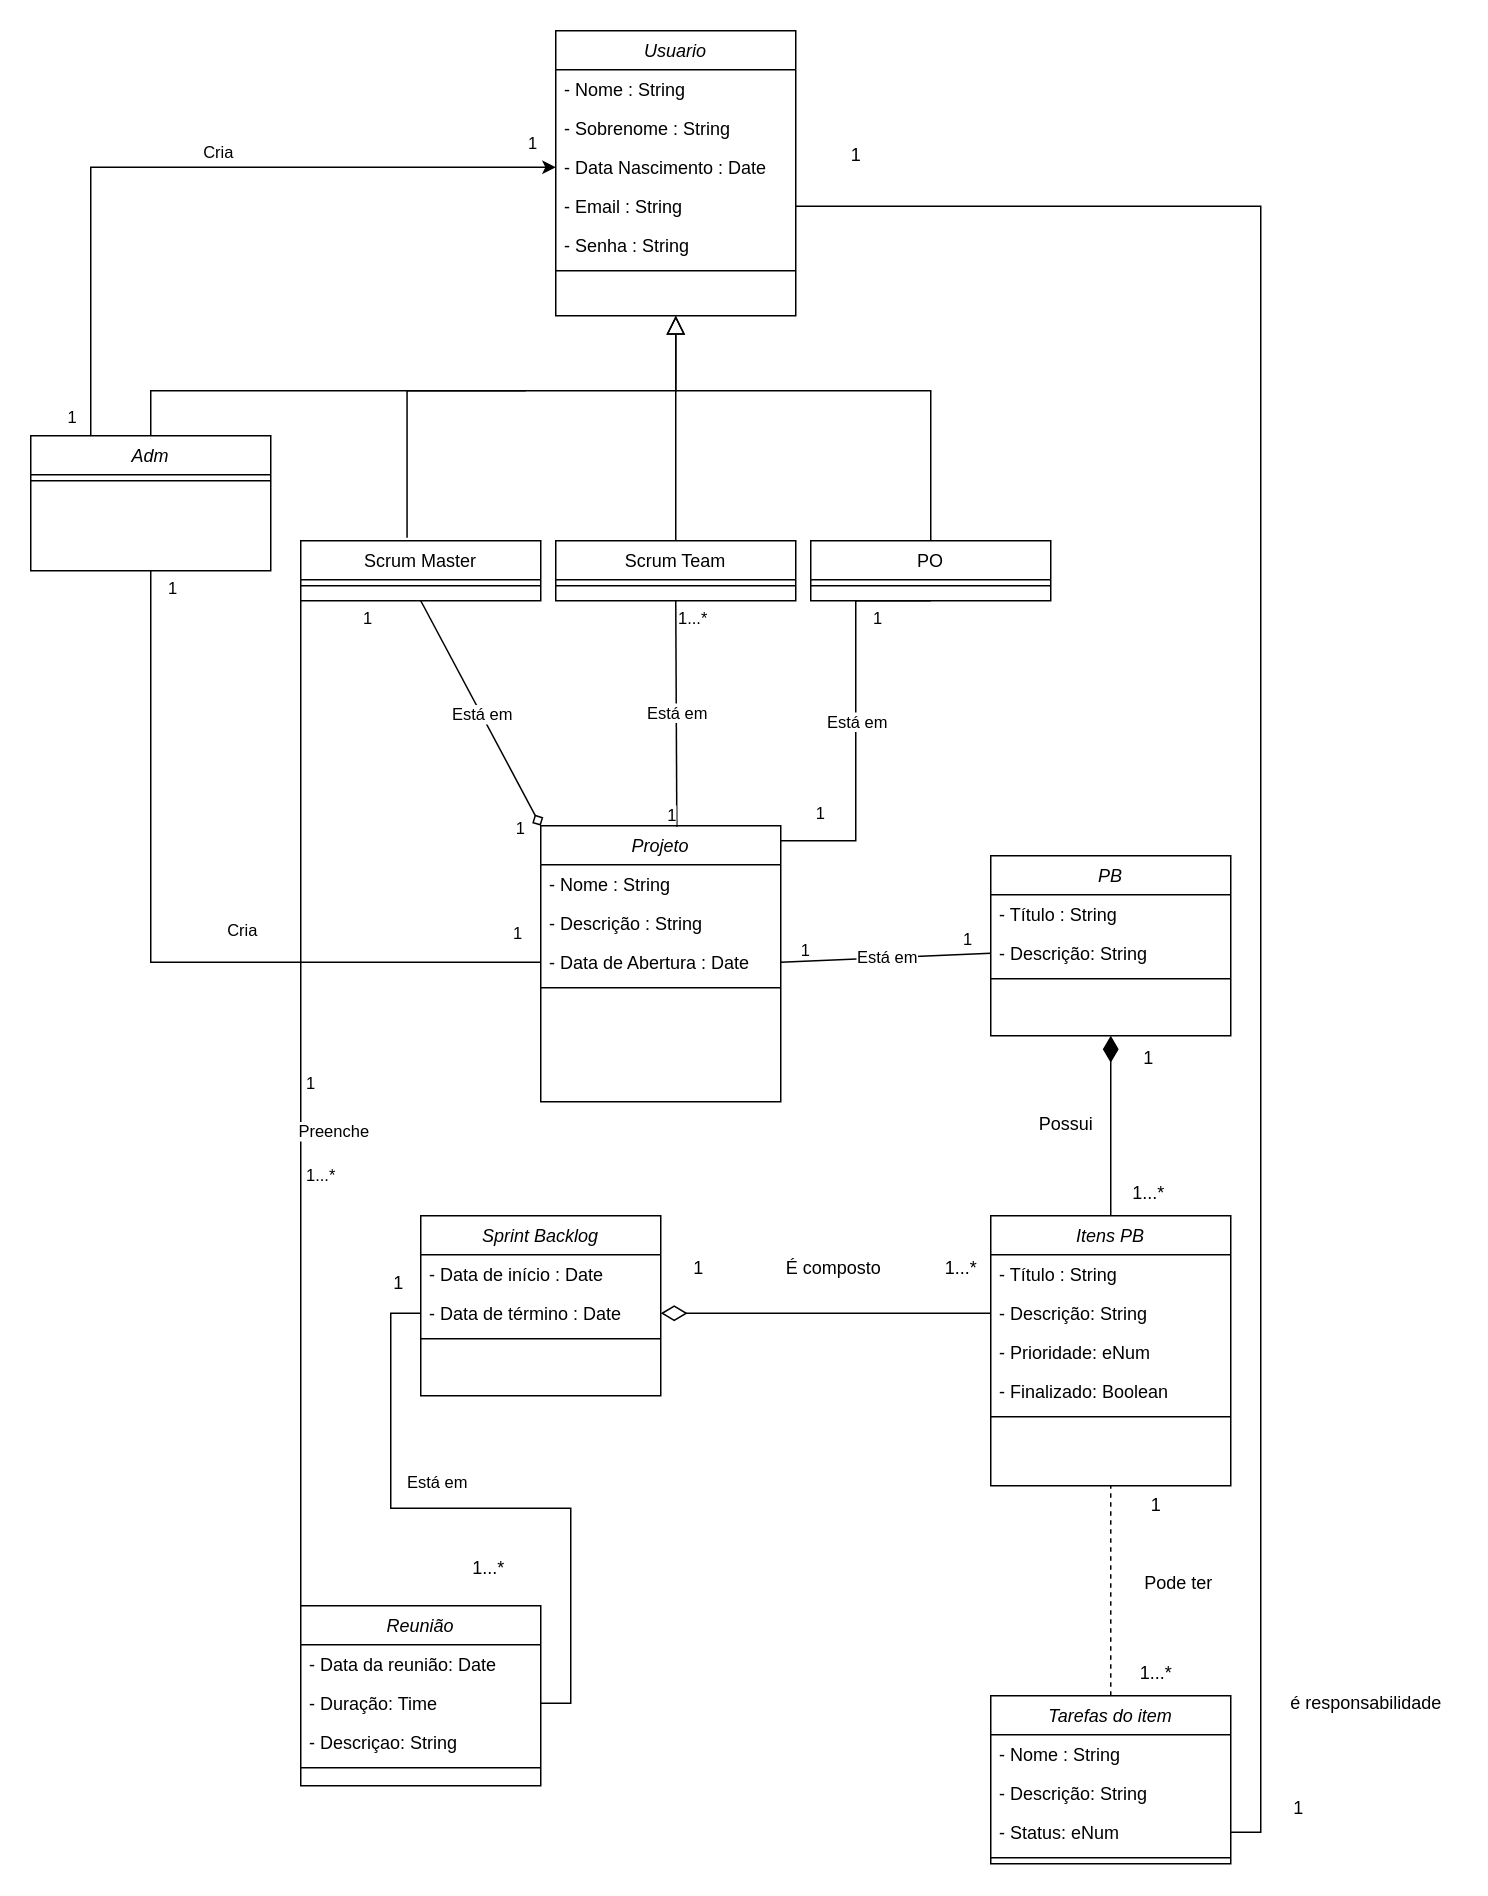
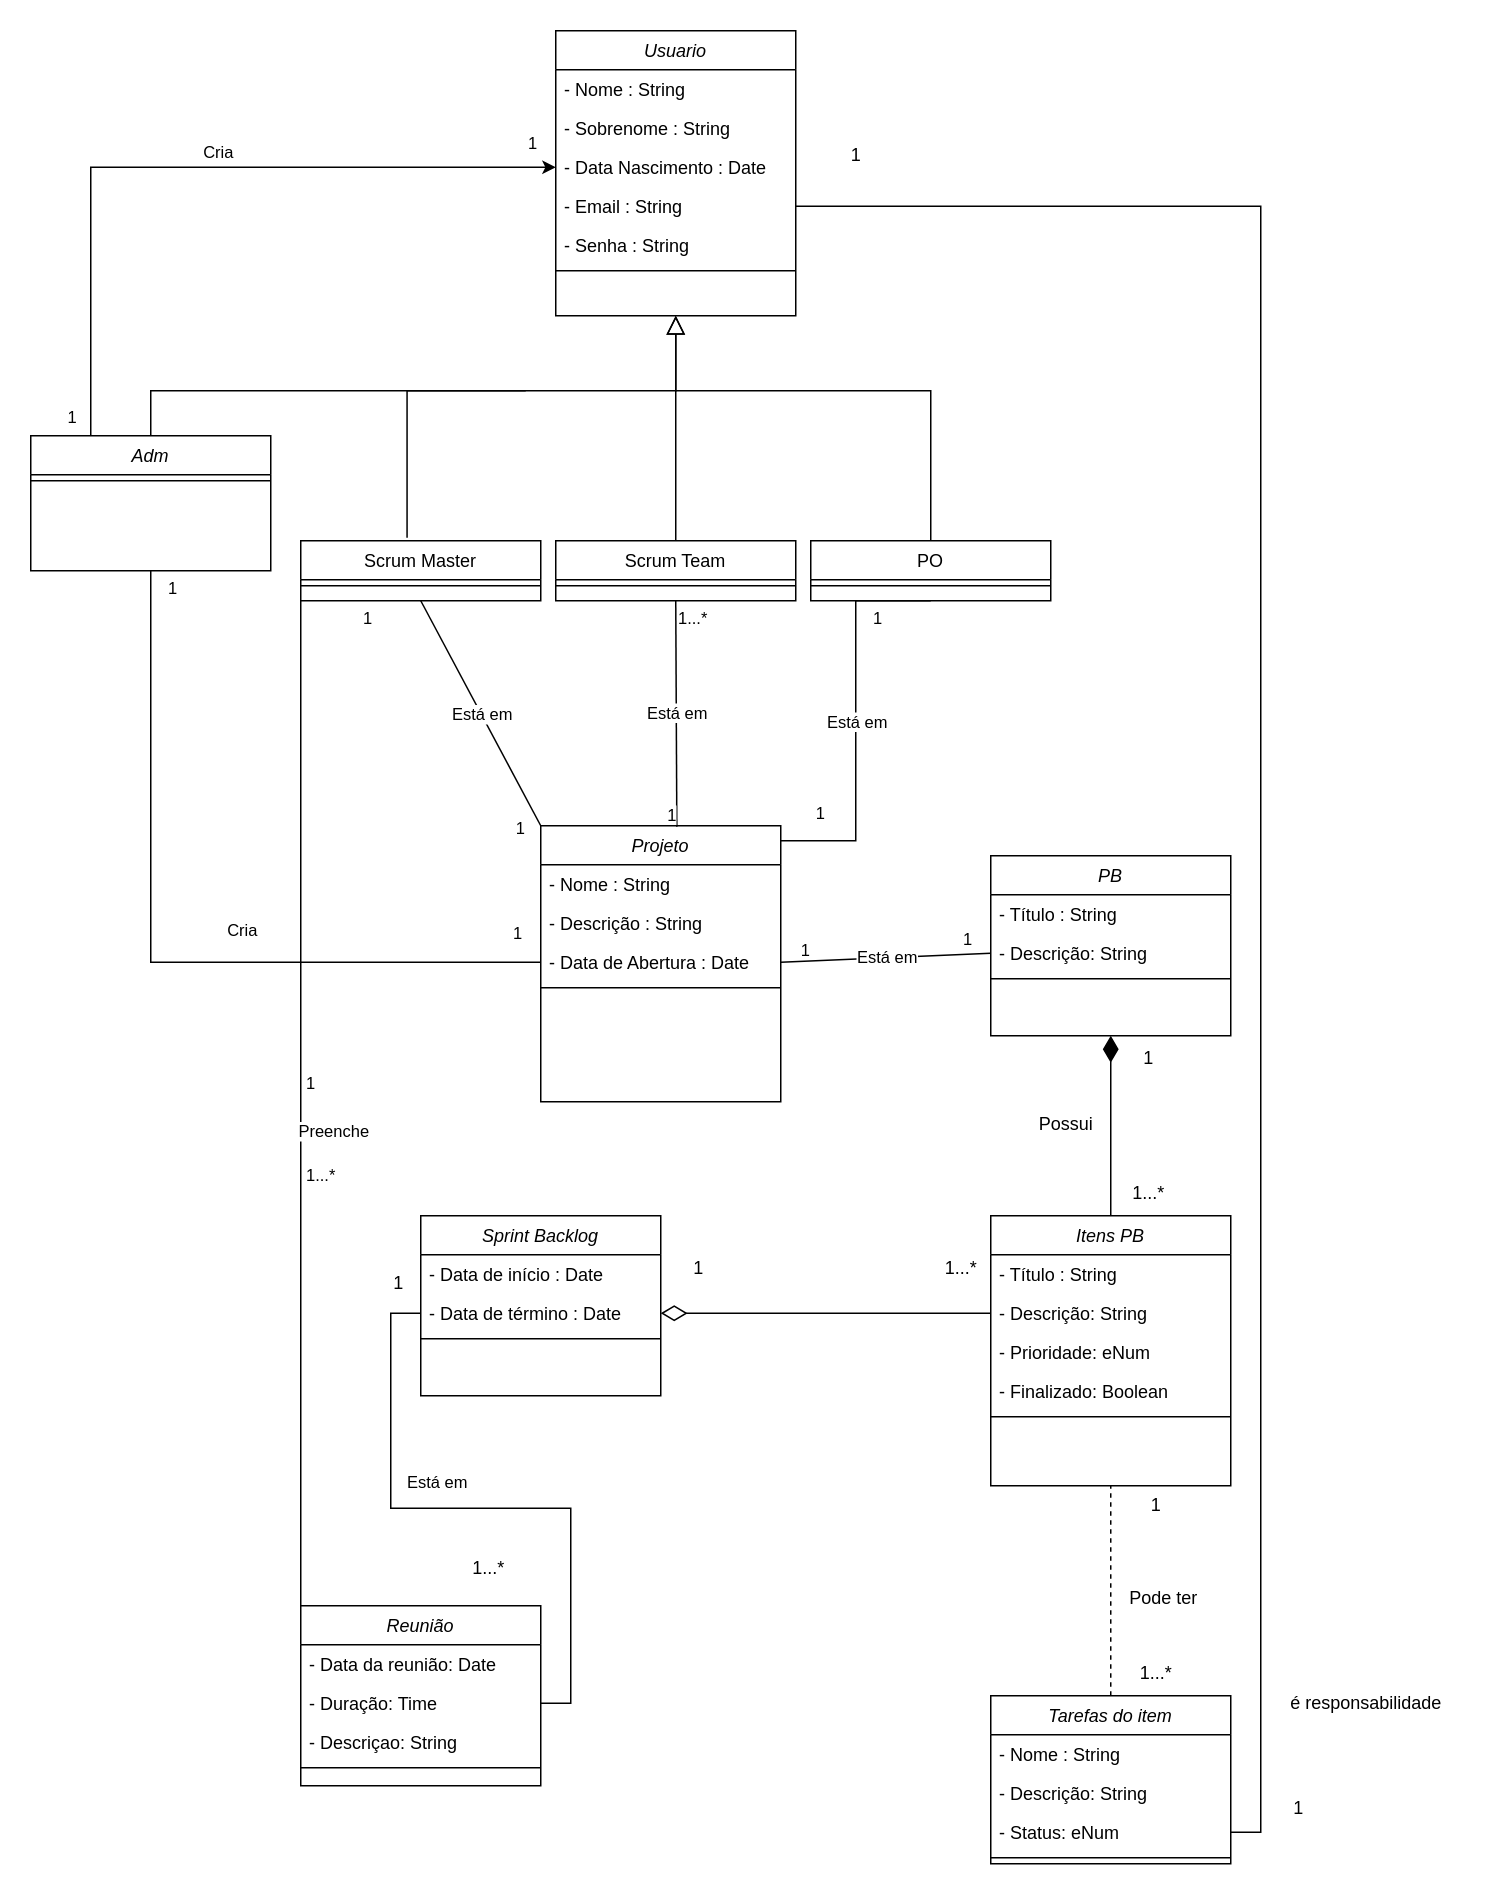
edge "Scrum Master" -> "Projeto": arrowhead diamond -> none
node "É composto": removed
node "Pode ter": moved (1178, 1583) -> (1163, 1598)
